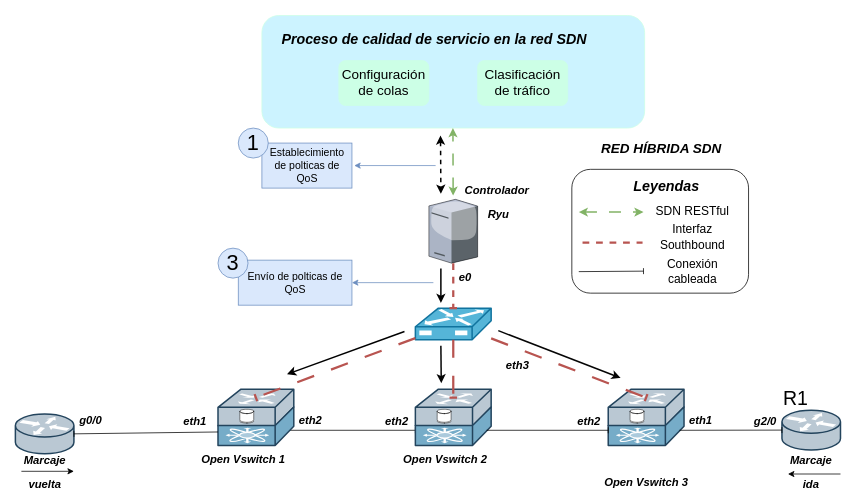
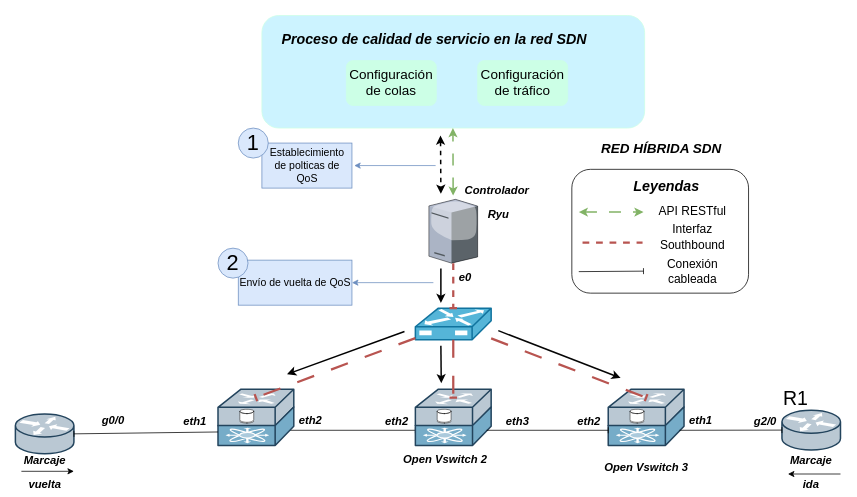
node "Configuración de colas": moved (384, 83) -> (391, 83)
node "Clasificación de tráfico": label "Clasificación de tráfico" -> "Configuración de tráfico"
node "SDN RESTful": label "SDN RESTful" -> "API RESTful"
node "3": label "3" -> "2"
node "Envío de polticas de QoS": label "Envío de polticas de QoS" -> "Envío de vuelta de QoS"
node "eth3": moved (517, 362) -> (517, 418)
node "g0/0": moved (91, 417) -> (113, 417)
node "Open Vswitch 1": removed
node "Open Vswitch 3": moved (646, 480) -> (646, 465)
